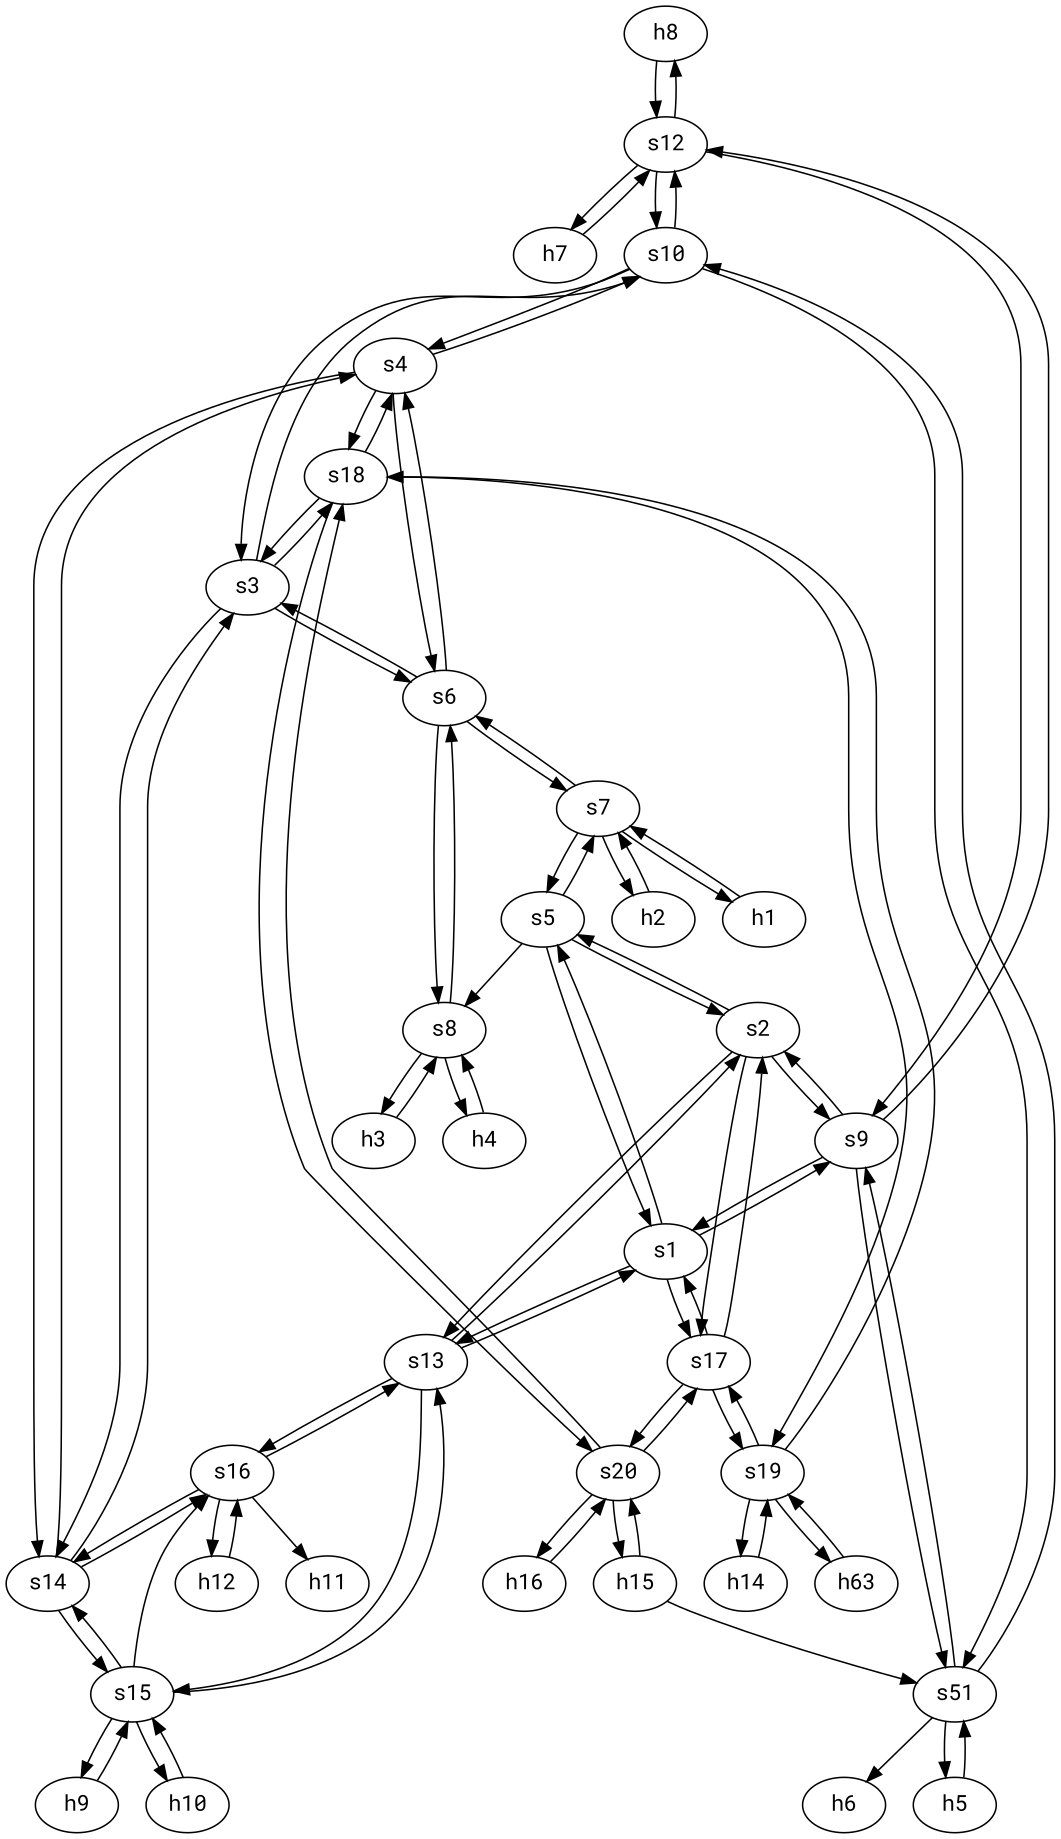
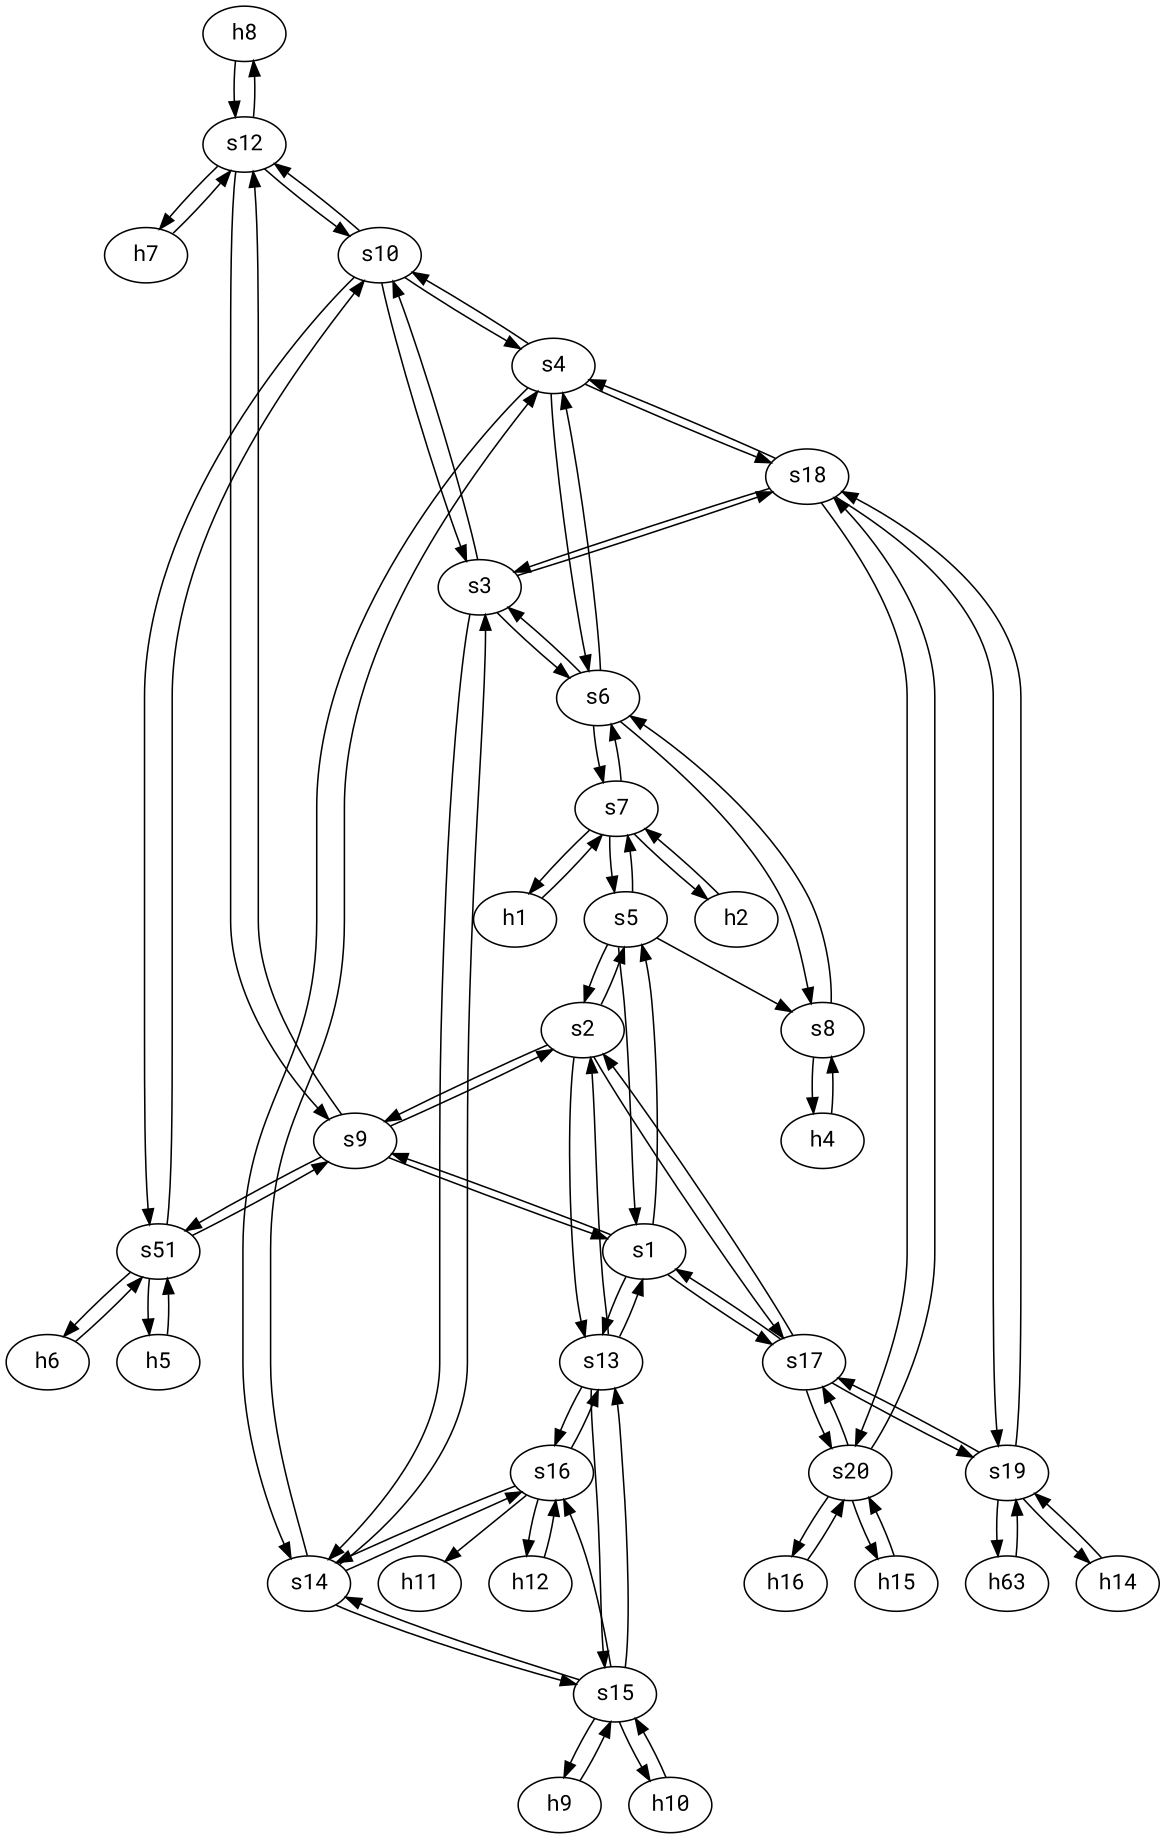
node "h3": removed
edge "h15" -> "s51": now "h6" -> "s51"
